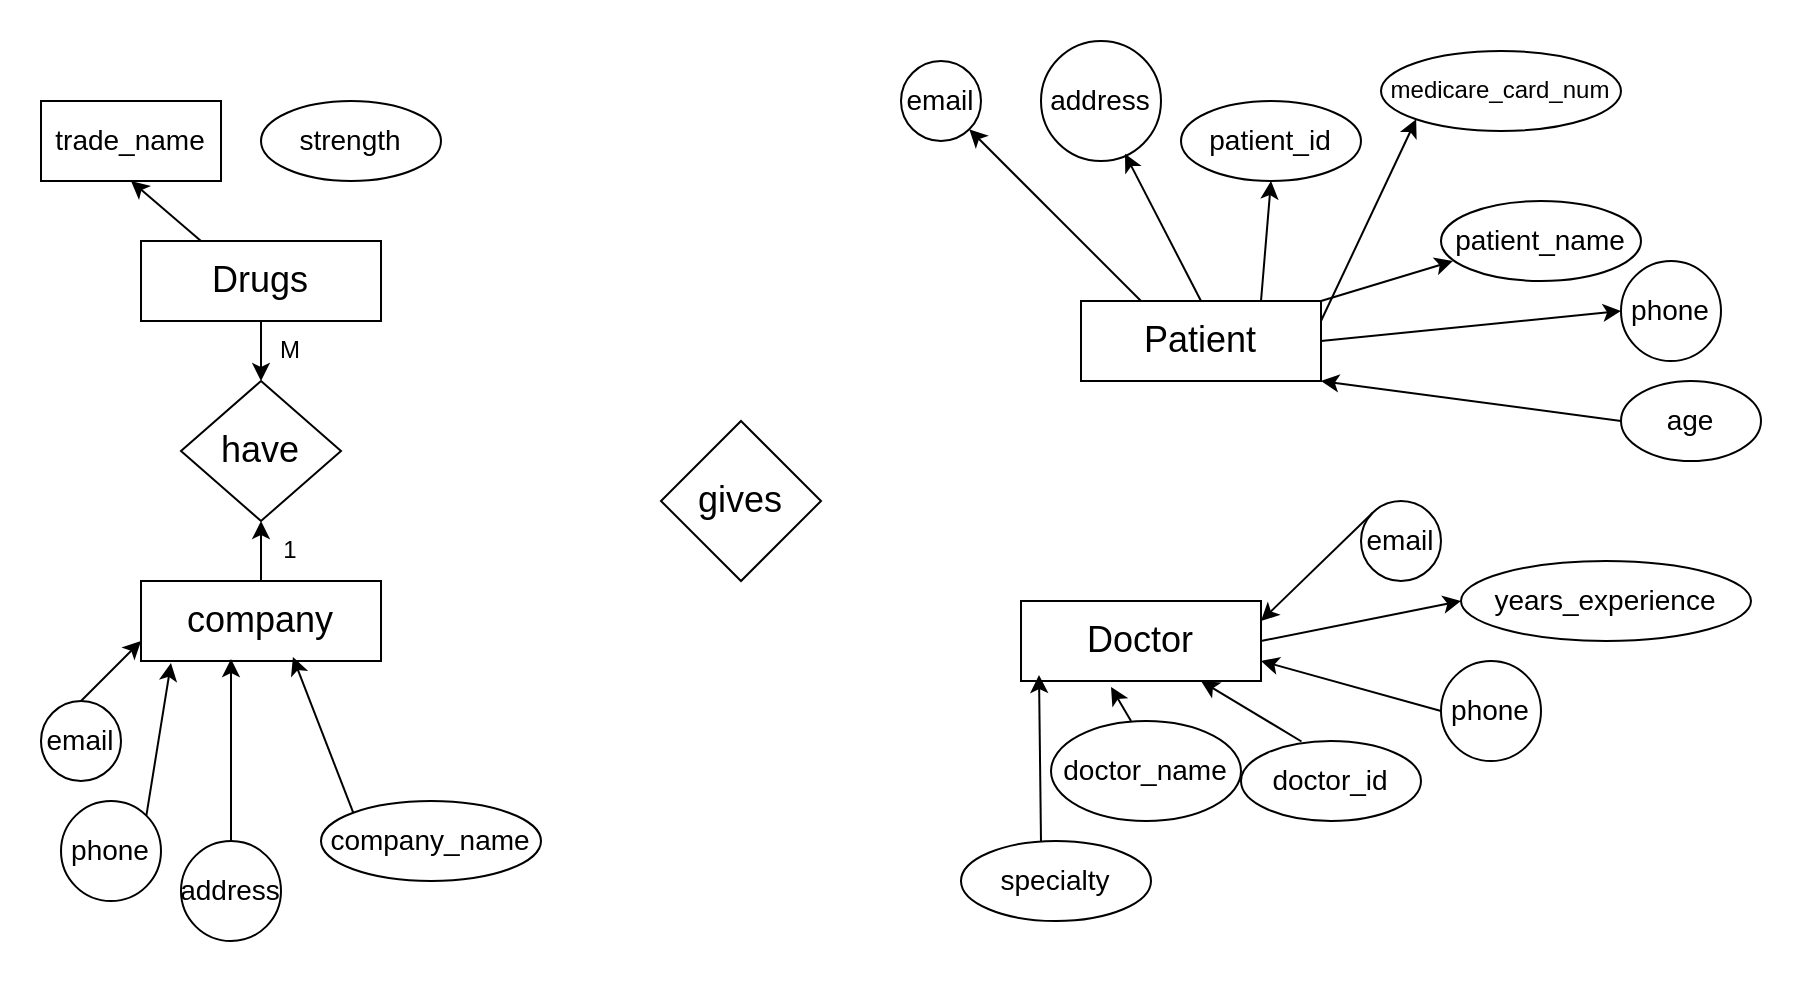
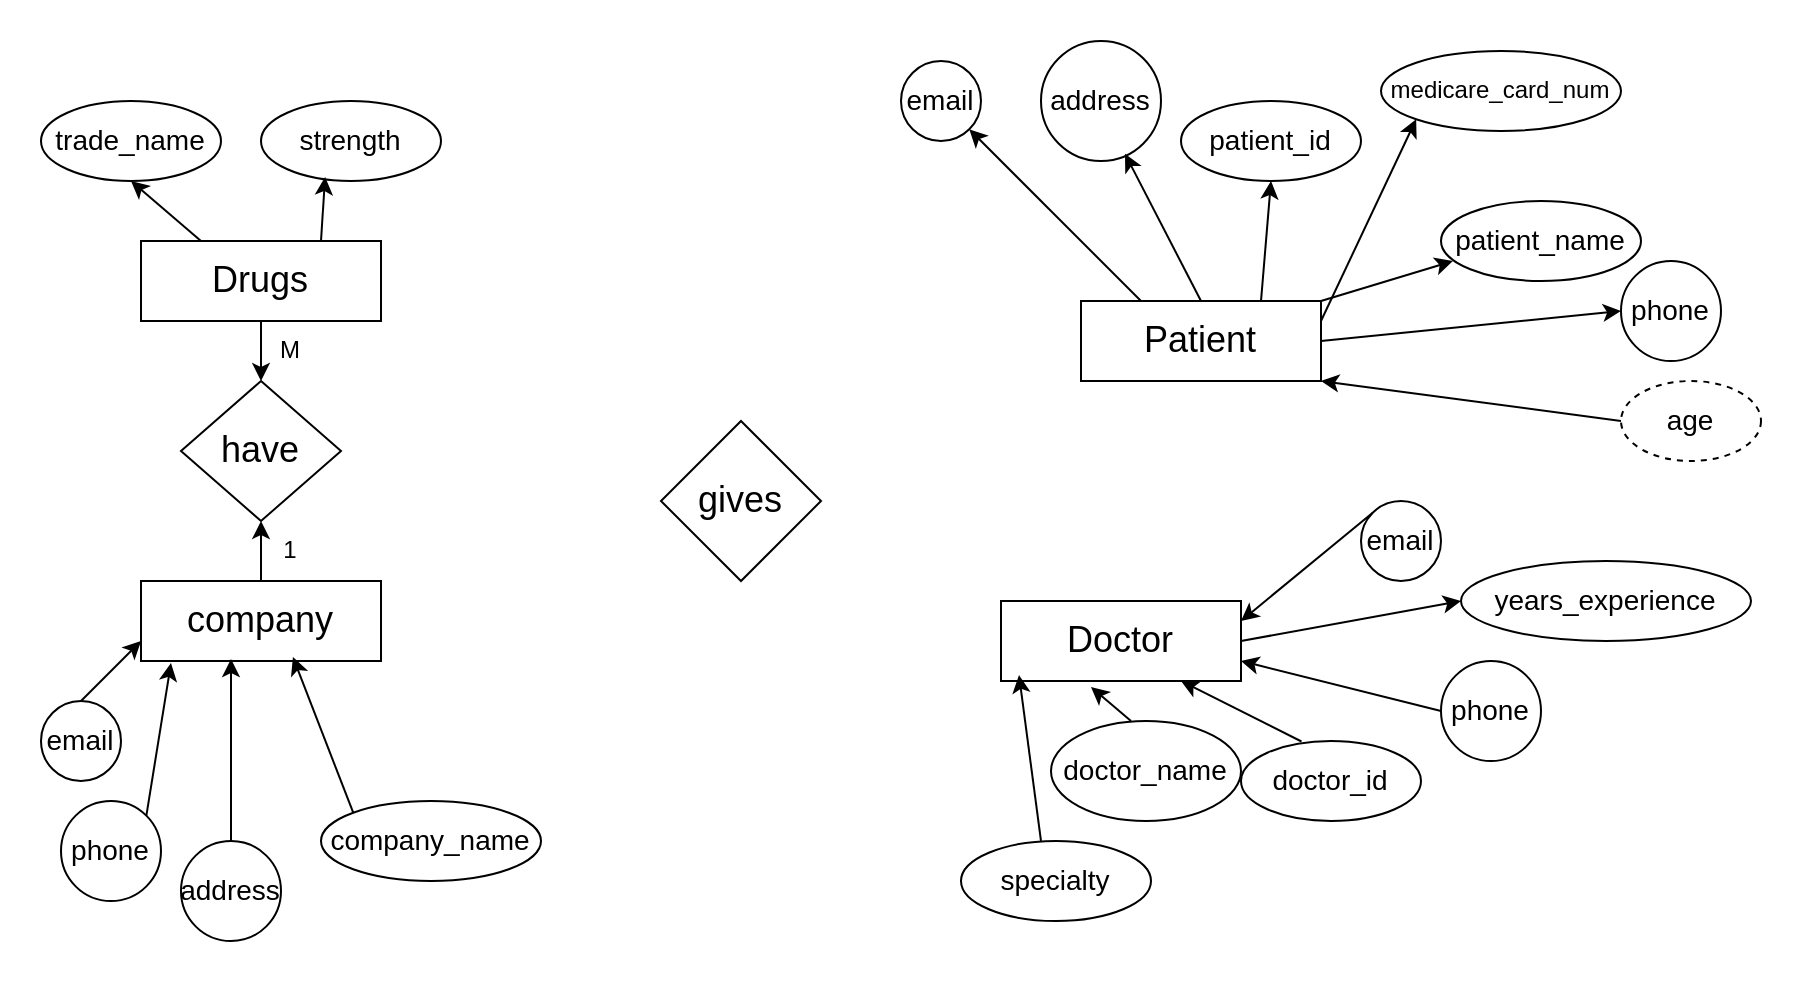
node "trade_name": shape rectangle -> ellipse
edge "Drugs" -> "strength": added
node "age": style solid -> dashed
node "Doctor": moved (1141, 641) -> (1121, 641)
